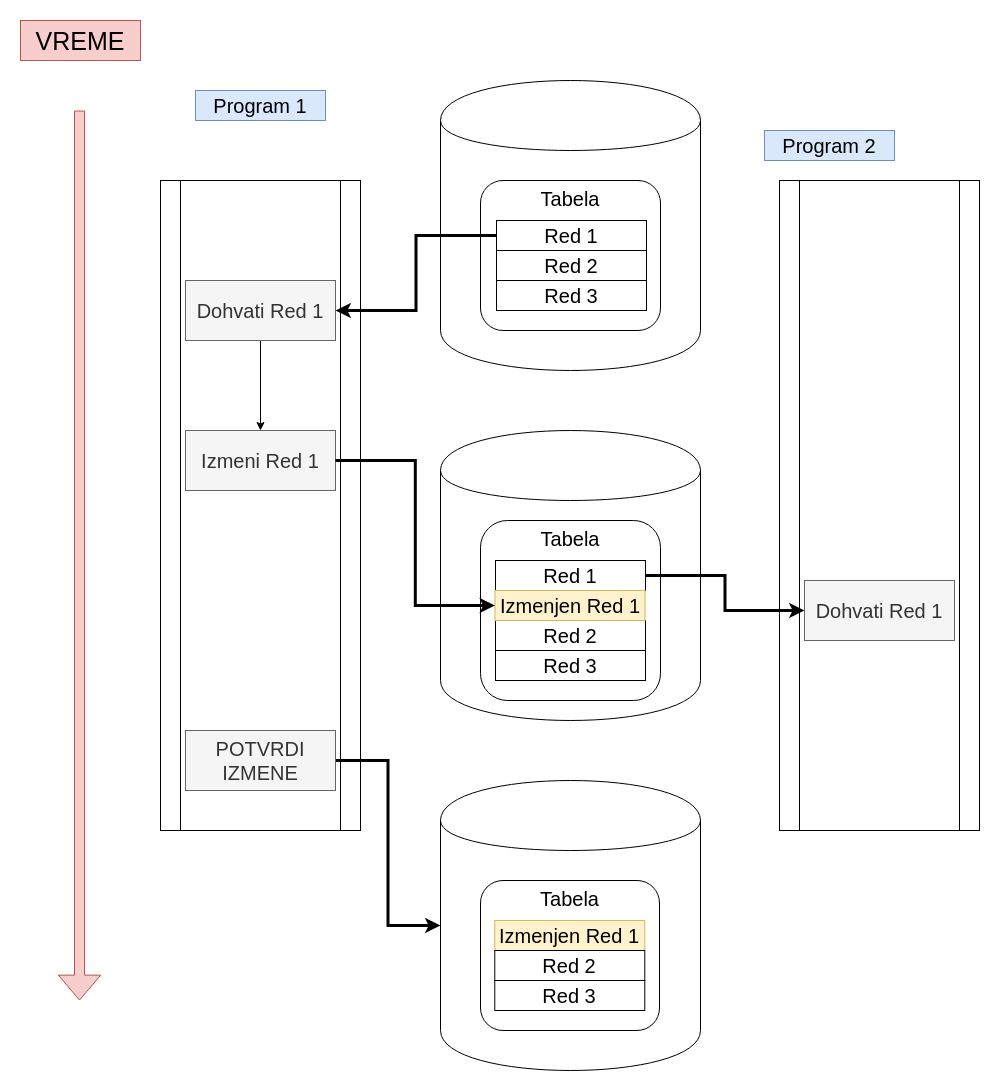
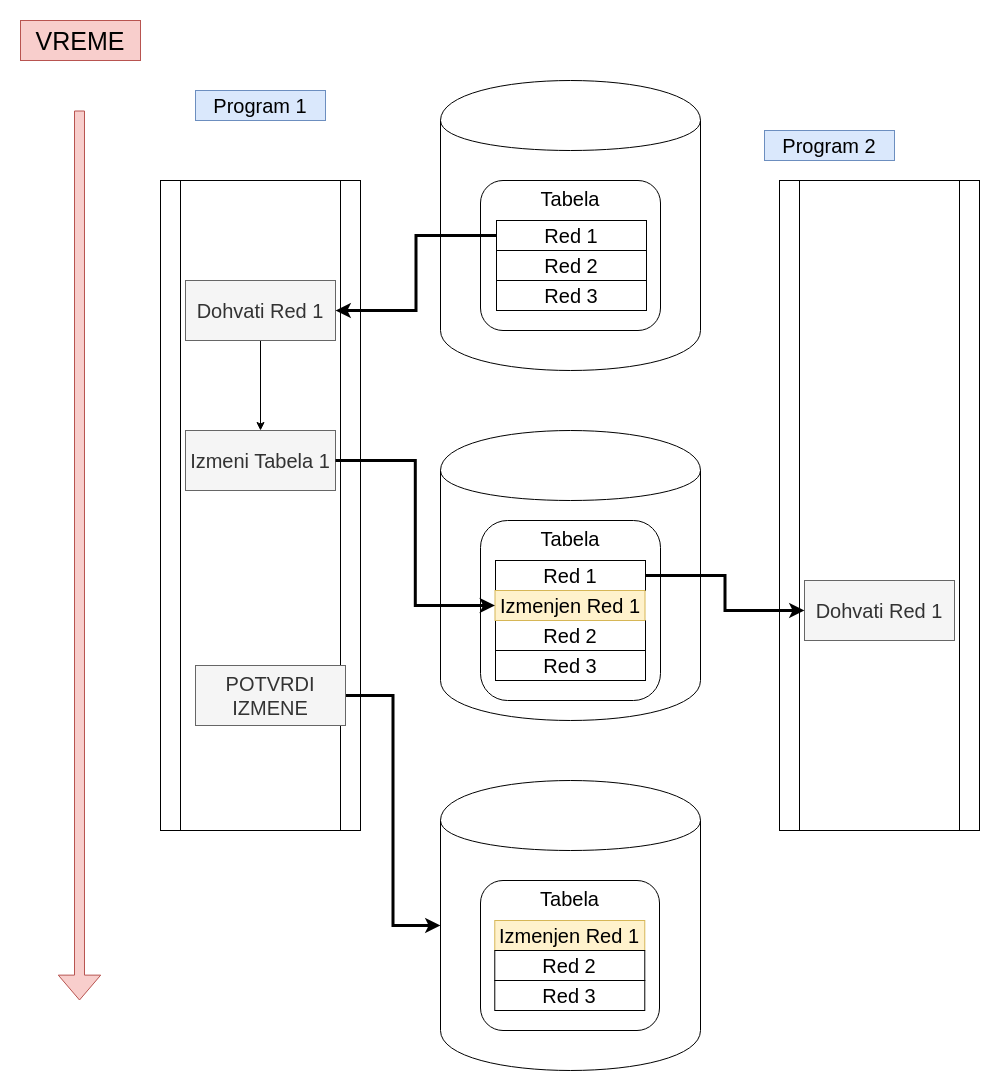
node "Izmeni Red 1": label "Izmeni Red 1" -> "Izmeni Tabela 1"
node "POTVRDI IZMENE": moved (261, 761) -> (271, 696)
